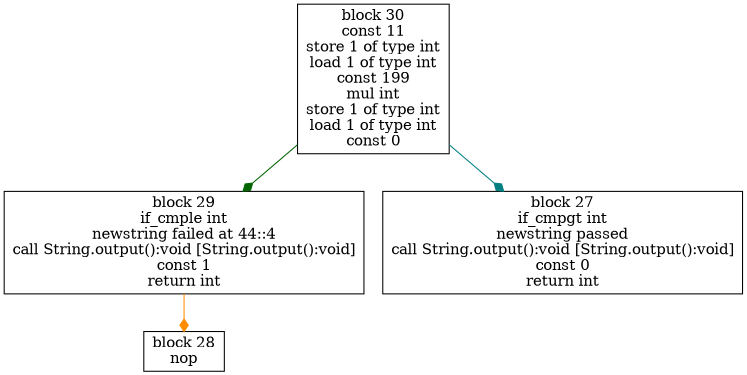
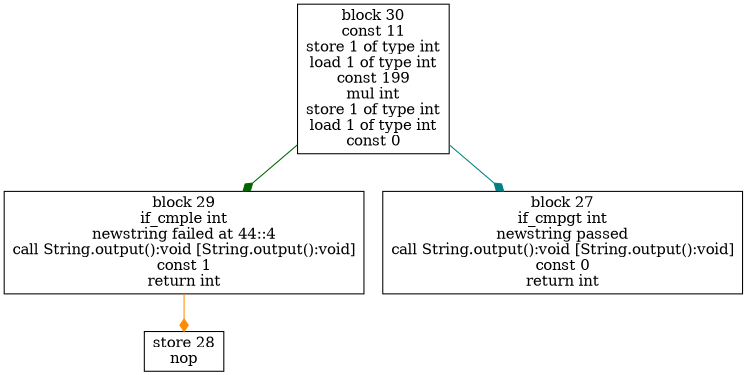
node "block 28 nop": label "block 28 nop" -> "store 28 nop"
